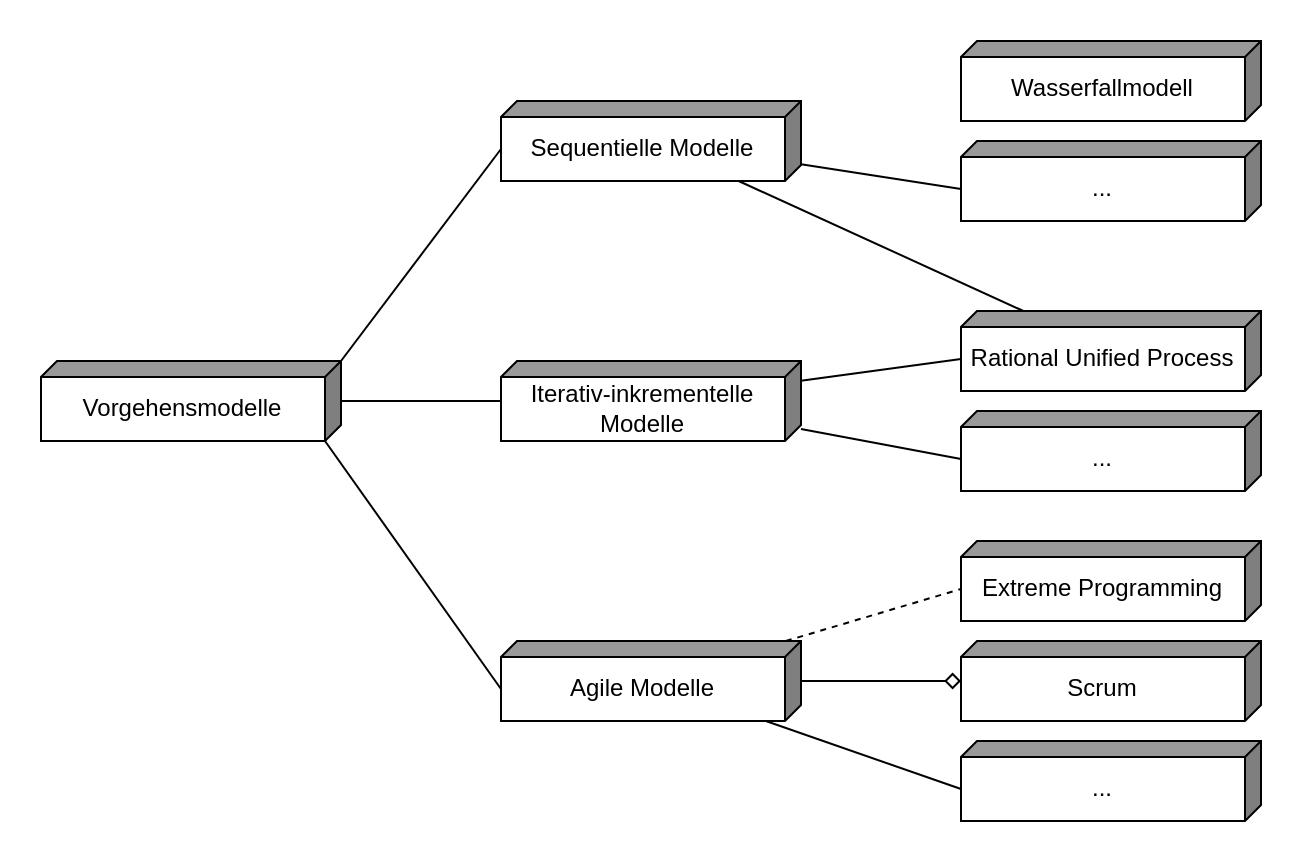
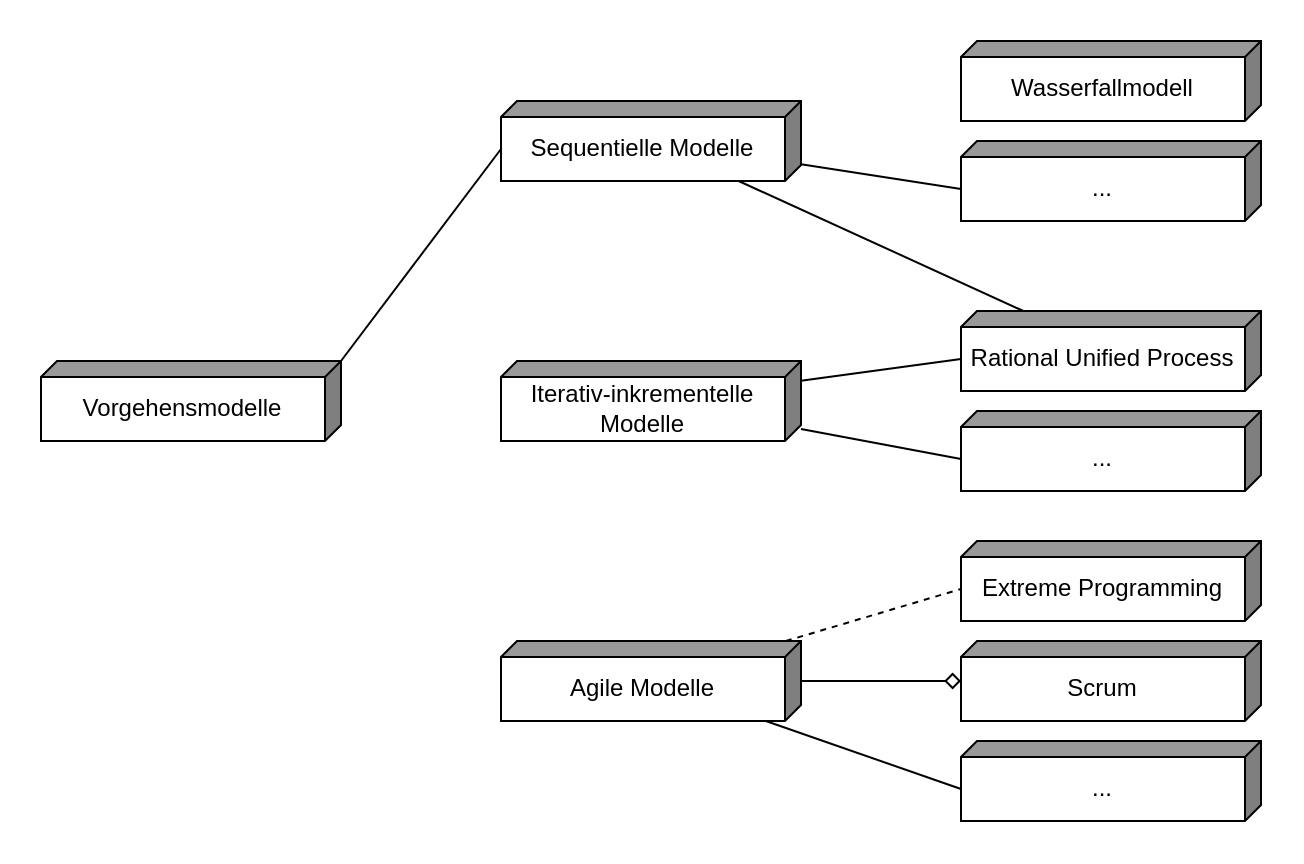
edge "Vorgehensmodelle" -- "Iterativ-inkrementelle Modelle": removed
edge "Vorgehensmodelle" -- "Agile Modelle": removed
